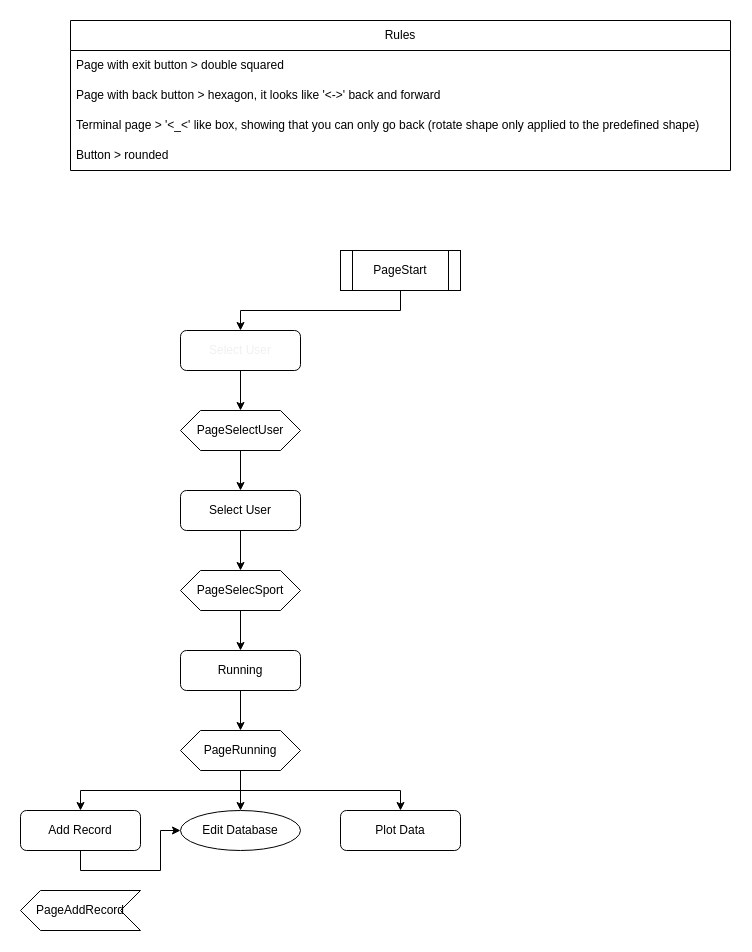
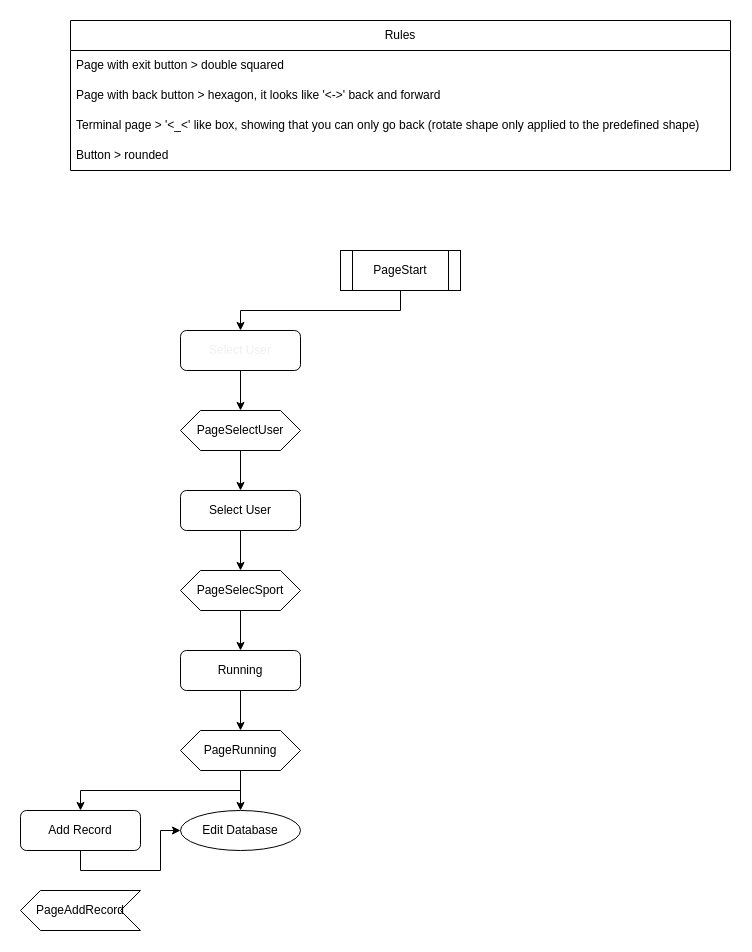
edge "PageRunning" -> "Plot Data": removed
node "Plot Data": removed
